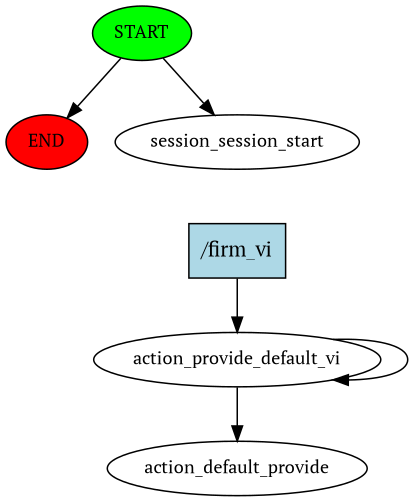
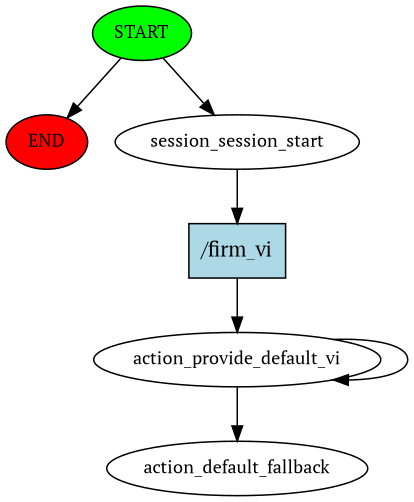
edge "session_session_start" -> "/firm_vi": added
node "action_default_provide": label "action_default_provide" -> "action_default_fallback"
